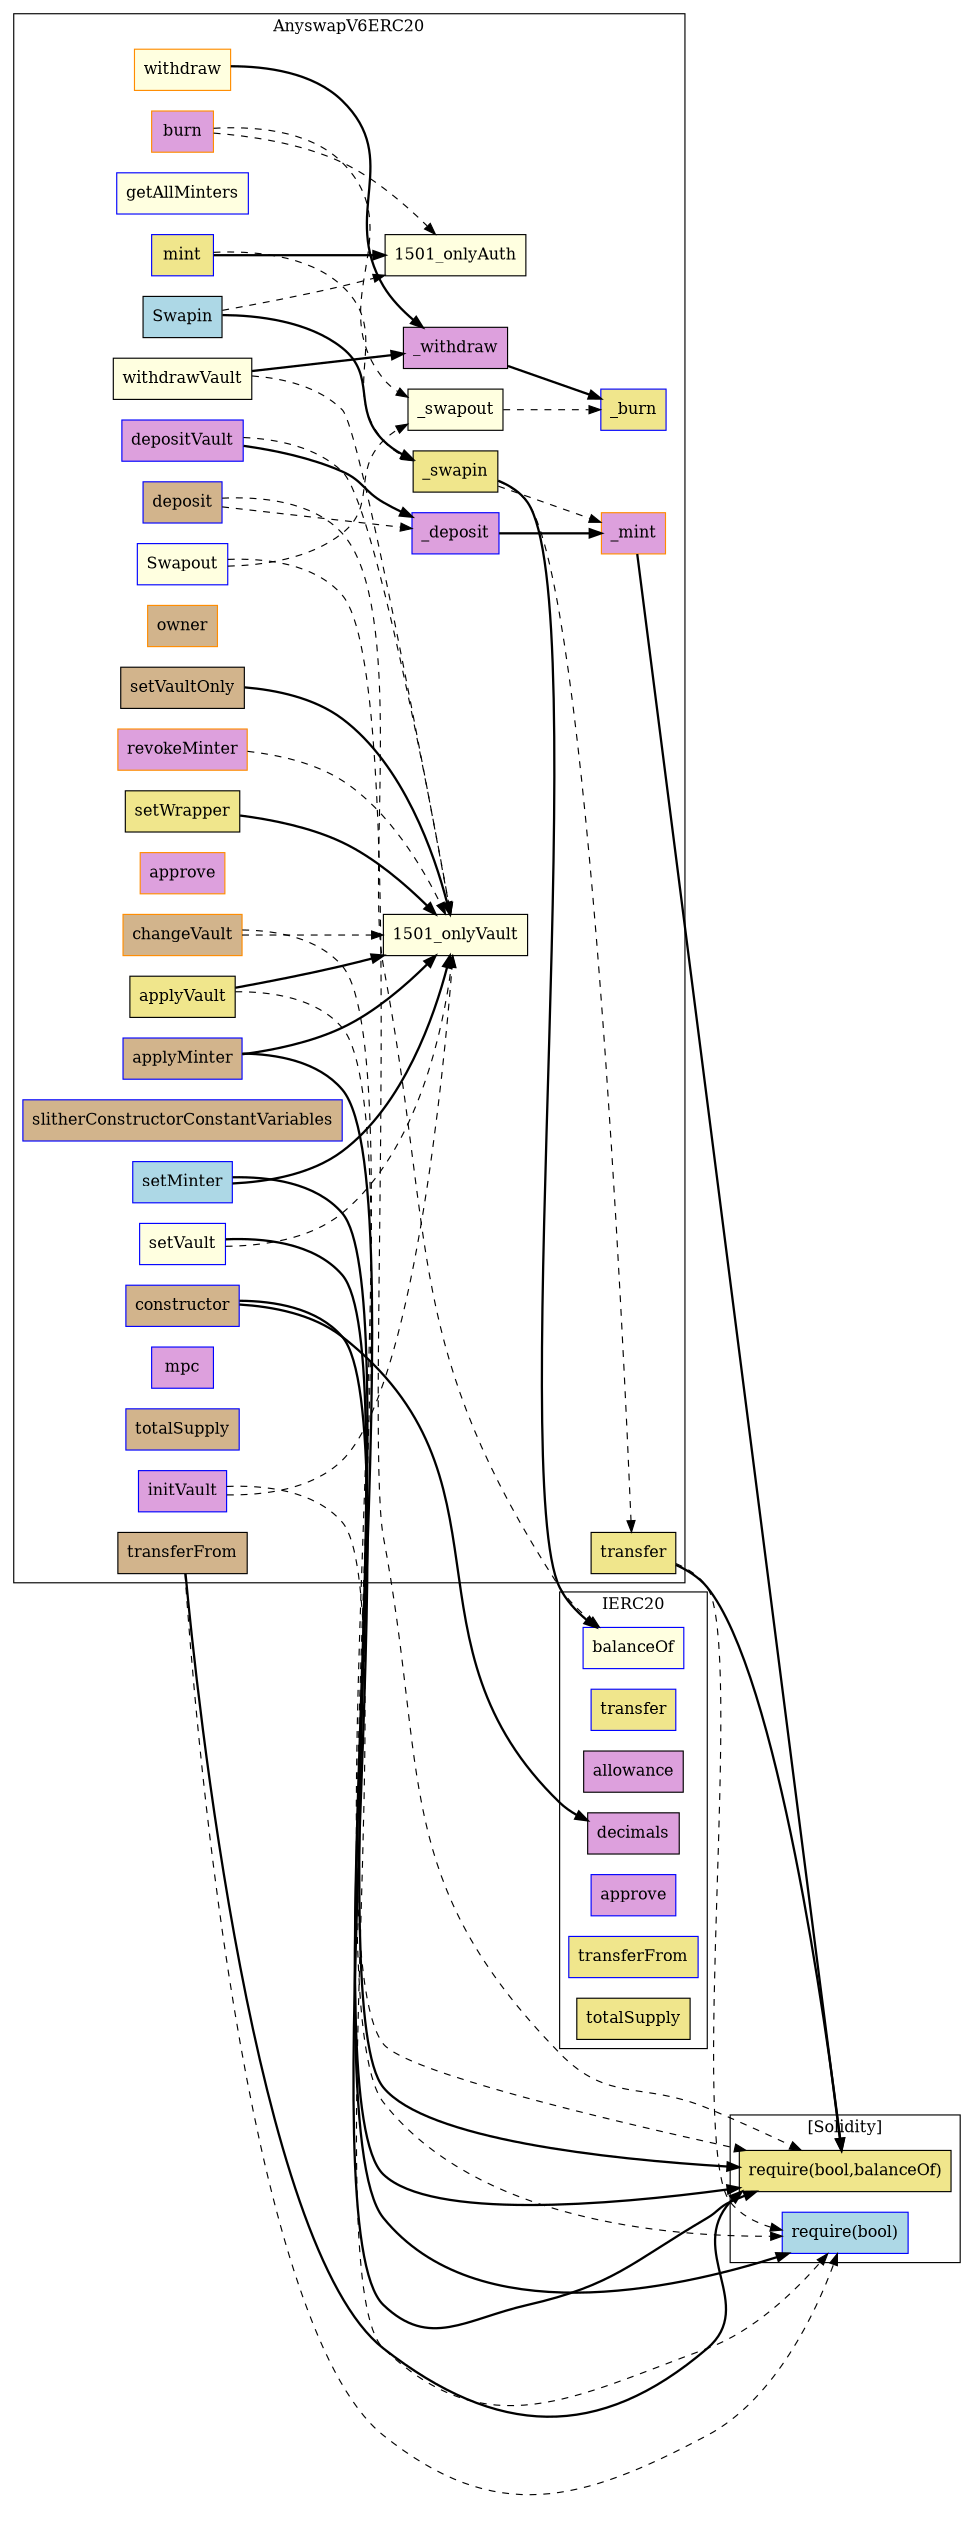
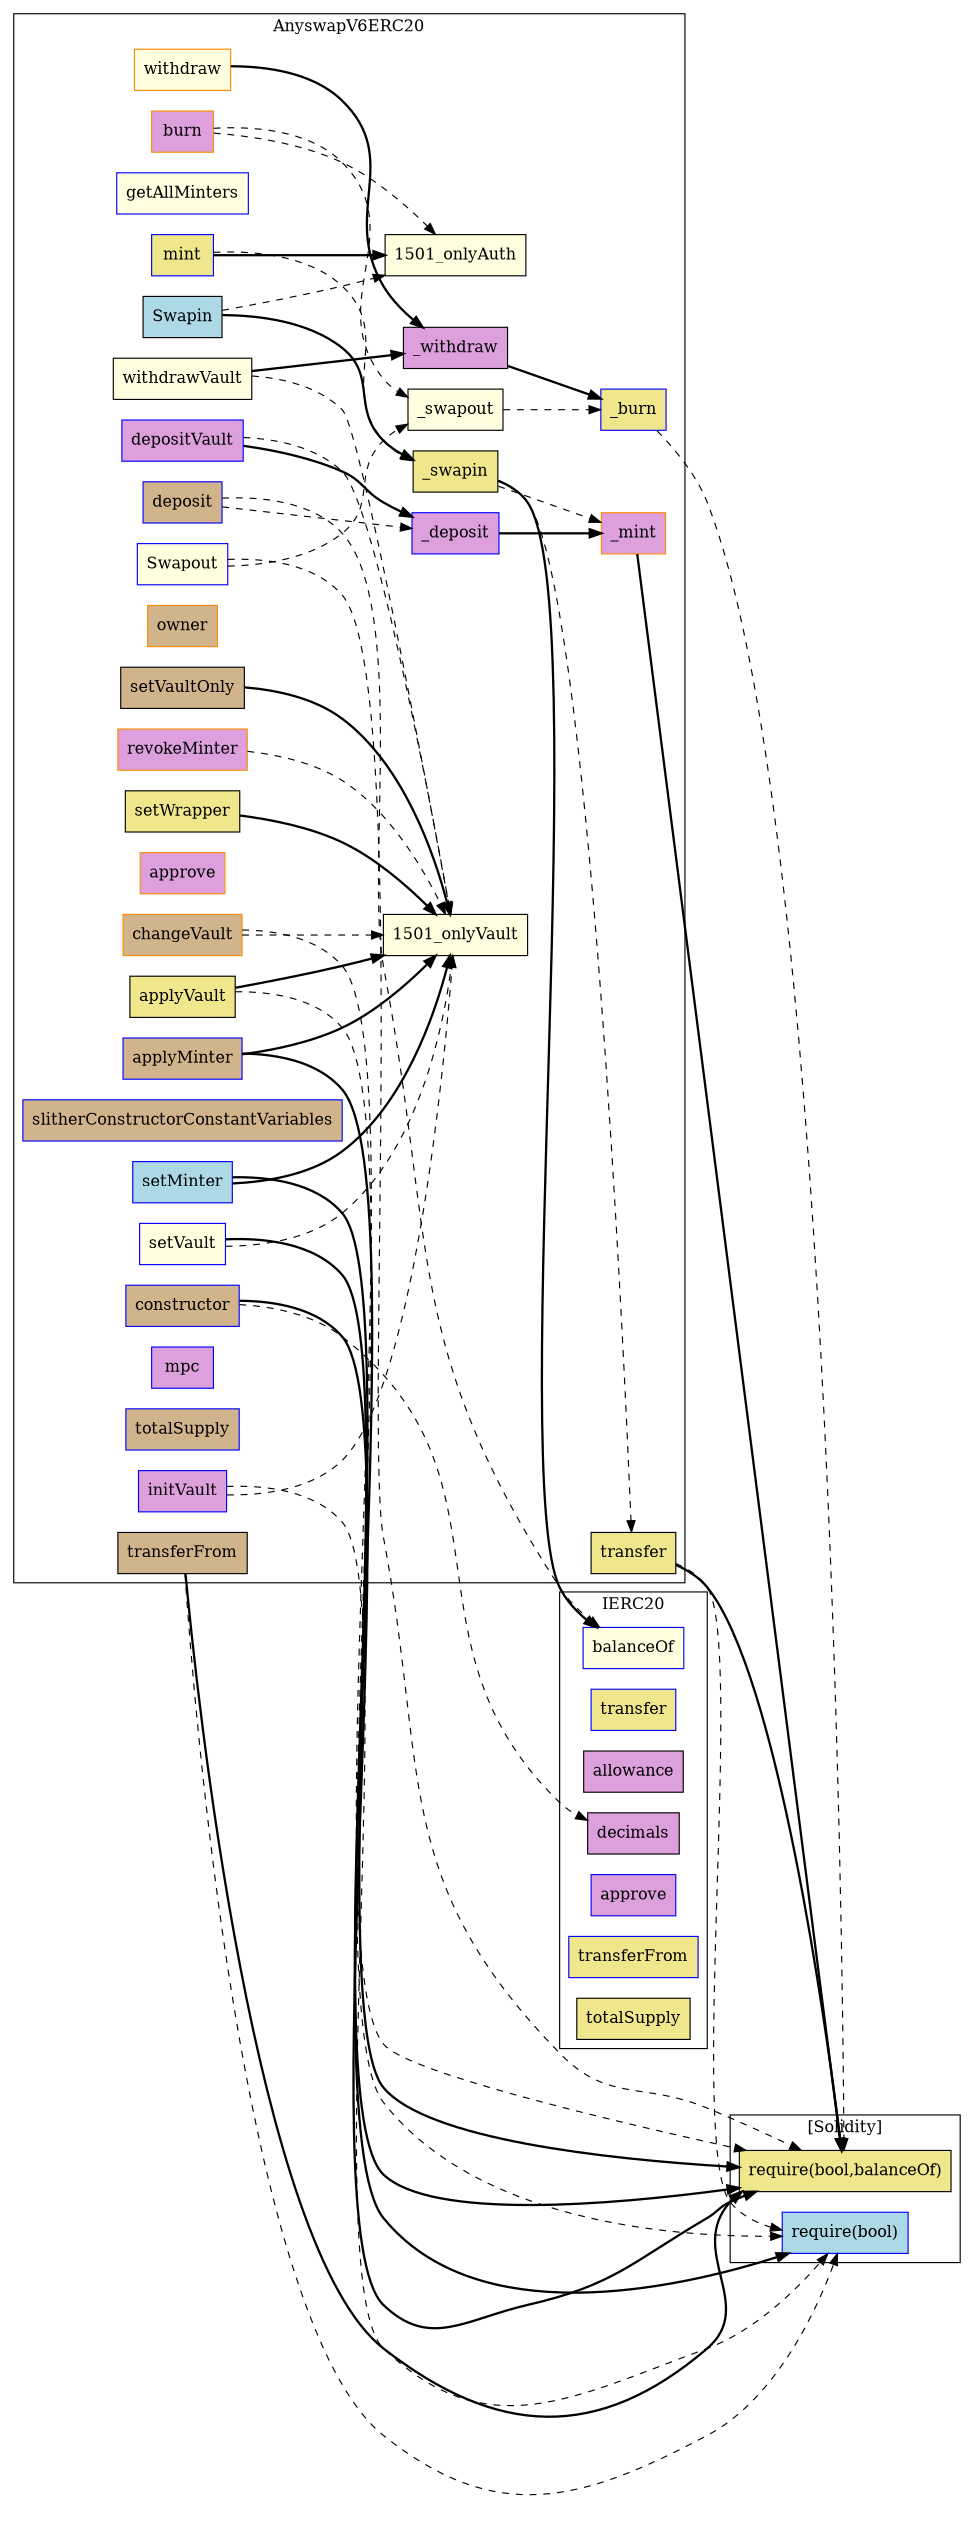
edge "_burn" -> "require(bool,balanceOf)": added
edge "constructor" -> "decimals": style bold -> dashed
